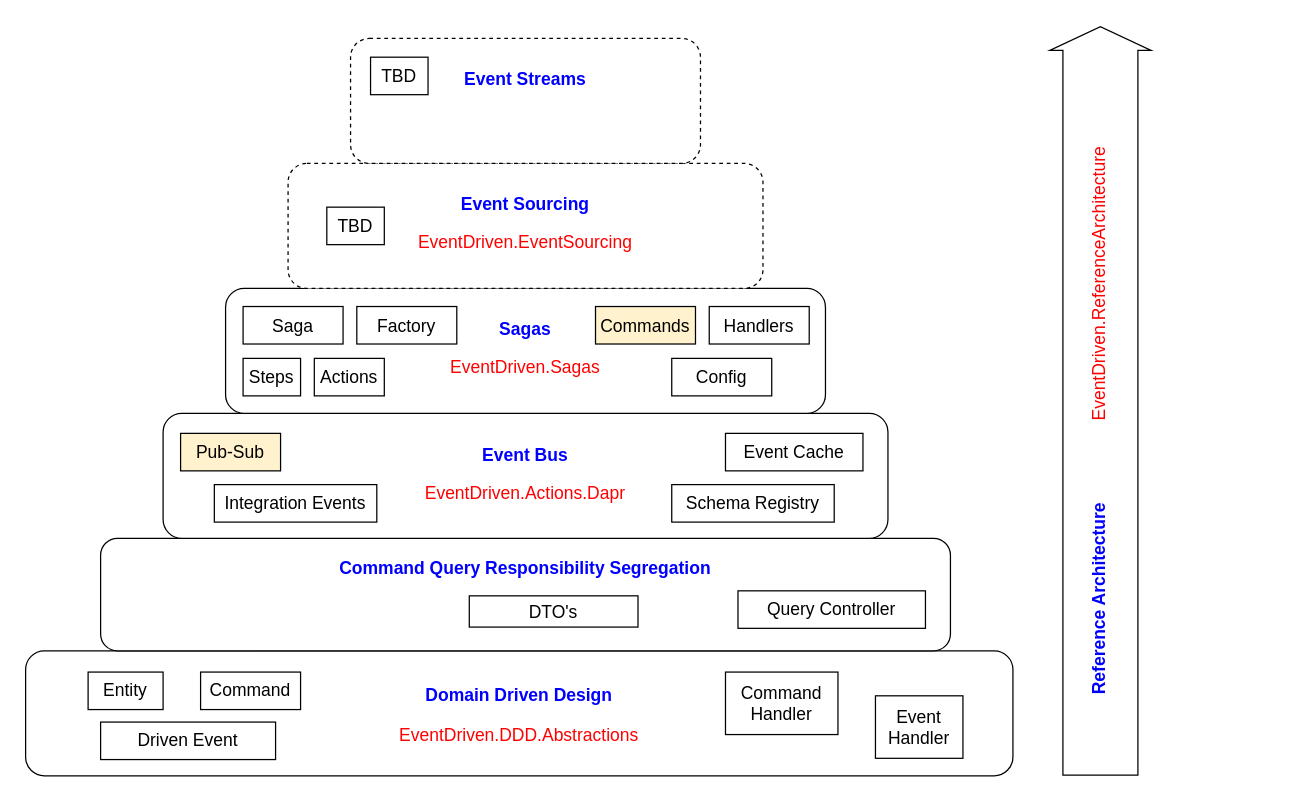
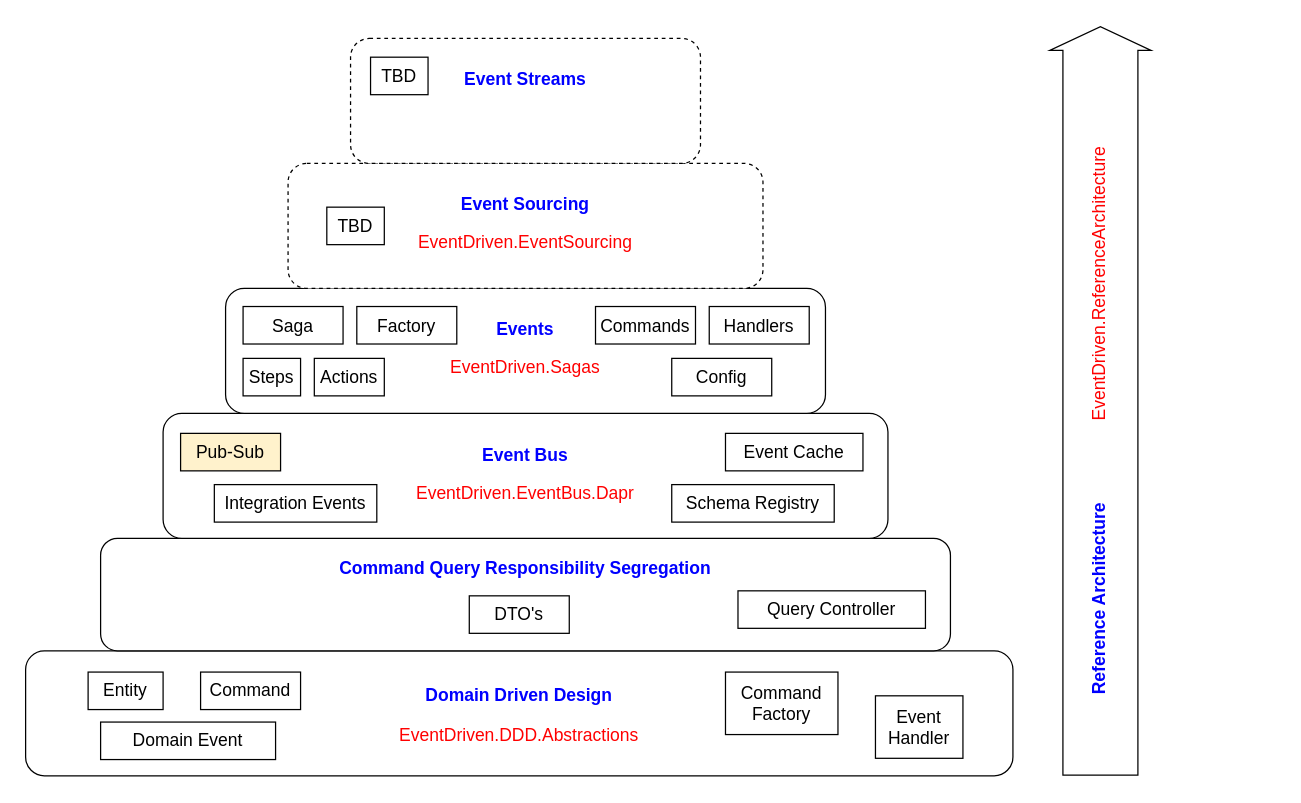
node "Commands": fillcolor #fff2cc -> #ffffff
node "Sagas": label "Sagas" -> "Events"
node "EventDriven.Actions.Dapr": label "EventDriven.Actions.Dapr" -> "EventDriven.EventBus.Dapr"
node "DTO's": size 169x31 -> 100x38
node "Command Handler": label "Command Handler" -> "Command Factory"
node "Driven Event": label "Driven Event" -> "Domain Event"
